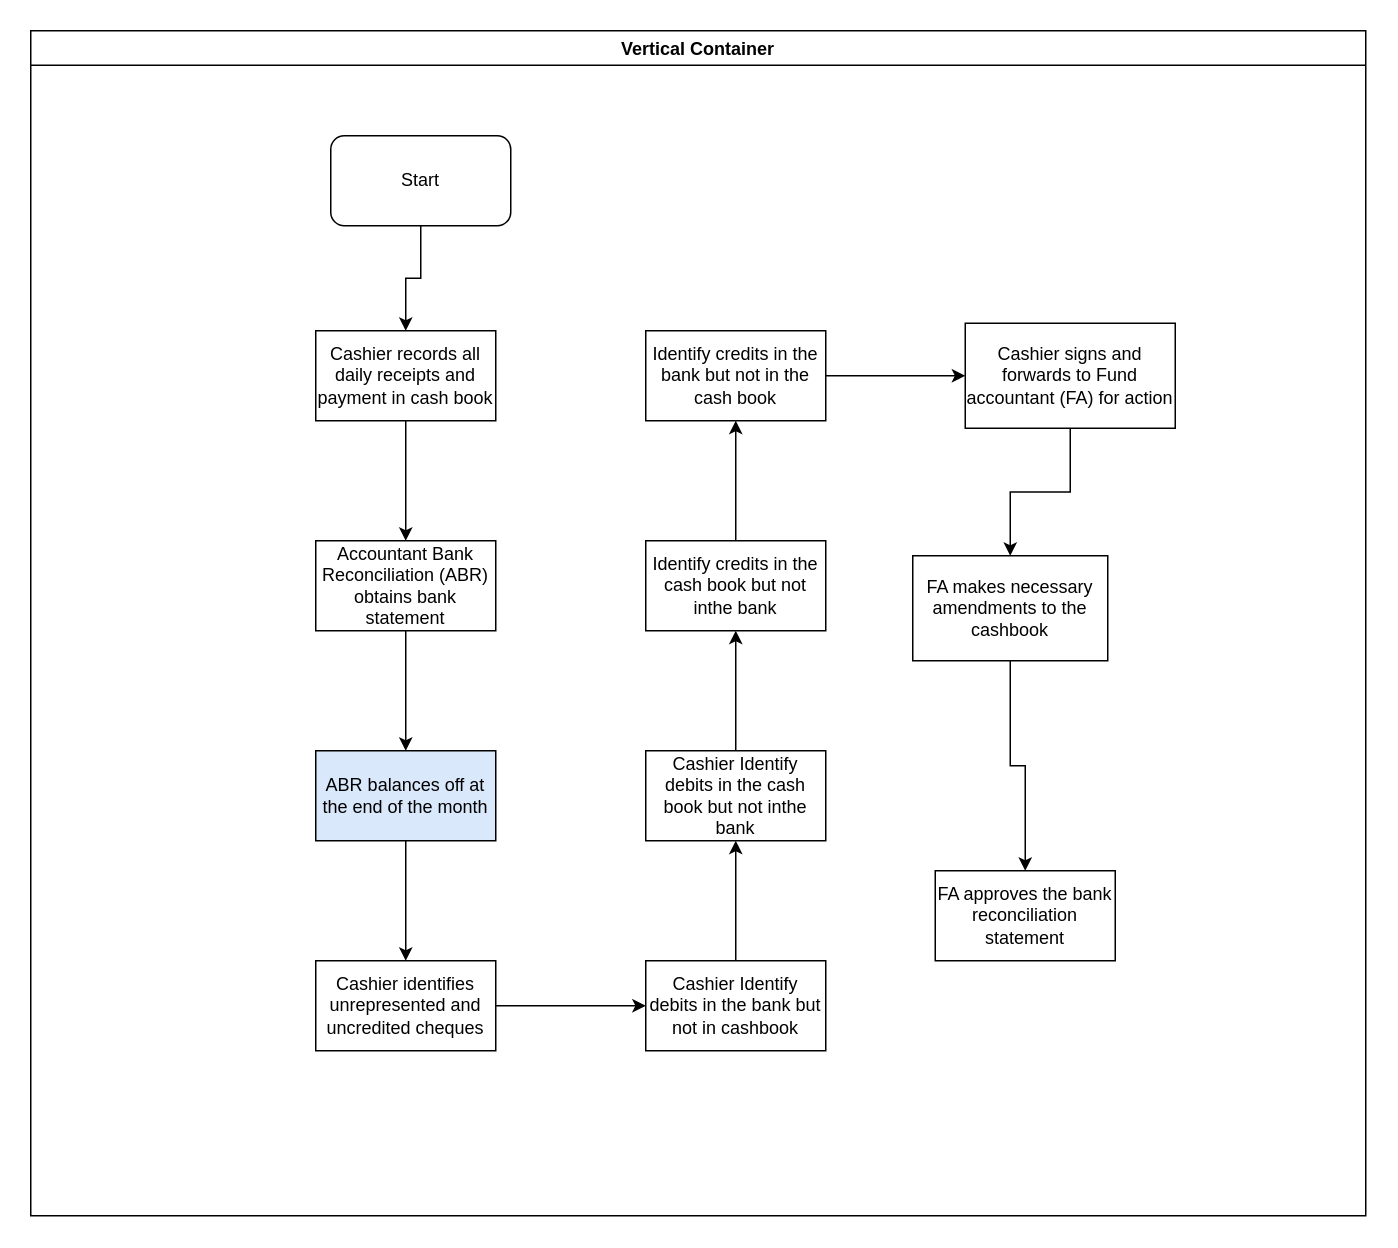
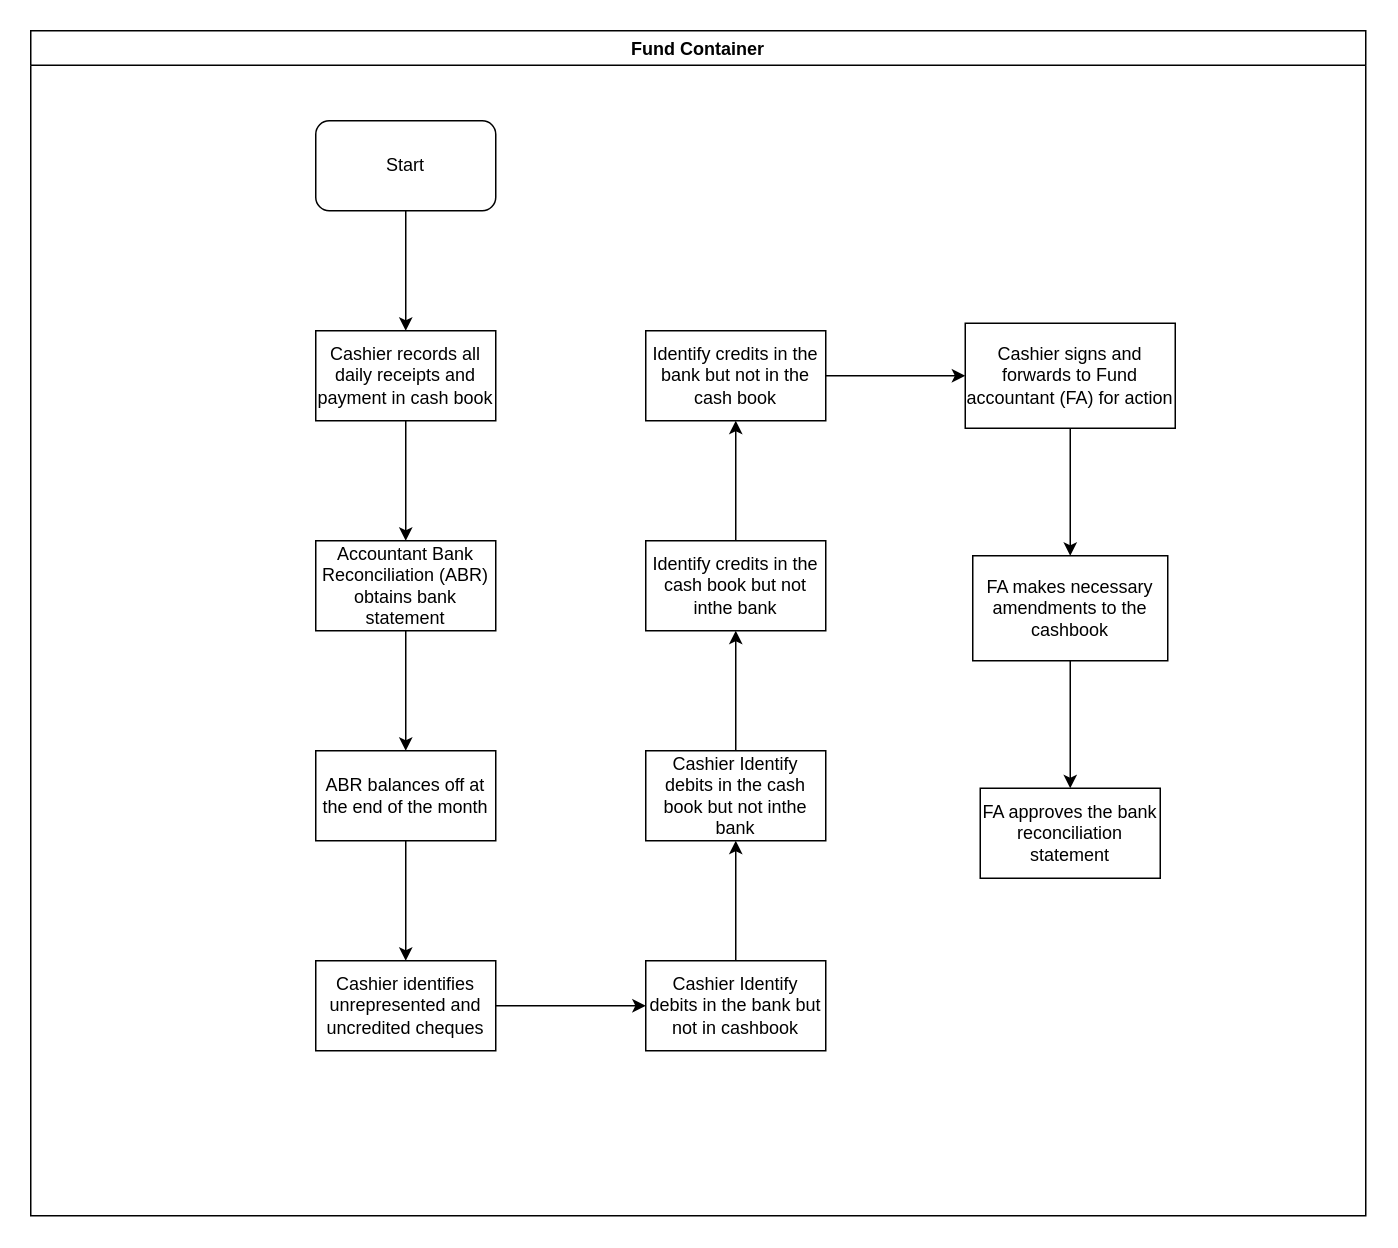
node "Vertical Container": label "Vertical Container" -> "Fund Container"
node "Start": moved (421, 181) -> (406, 166)
node "FA makes necessary amendments to the cashbook": moved (1010, 608) -> (1070, 608)
node "ABR balances off at the end of the month": fillcolor #dae8fc -> #ffffff
node "FA approves the bank reconciliation statement": moved (1025, 916) -> (1070, 833)
